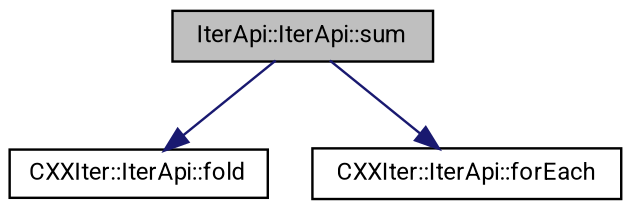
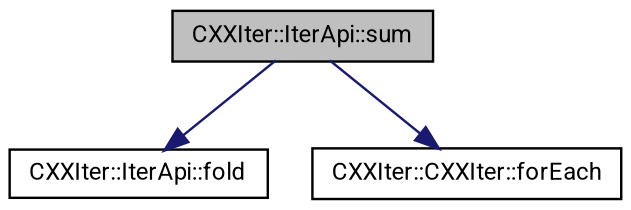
node "IterApi::IterApi::sum": label "IterApi::IterApi::sum" -> "CXXIter::IterApi::sum"
node "CXXIter::IterApi::forEach": label "CXXIter::IterApi::forEach" -> "CXXIter::CXXIter::forEach"
